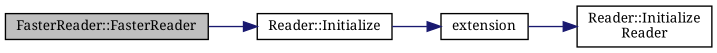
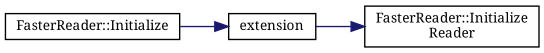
node "FasterReader::FasterReader": removed
node "Reader::Initialize": label "Reader::Initialize" -> "FasterReader::Initialize"
node "Reader::Initialize Reader": label "Reader::Initialize Reader" -> "FasterReader::Initialize Reader"
